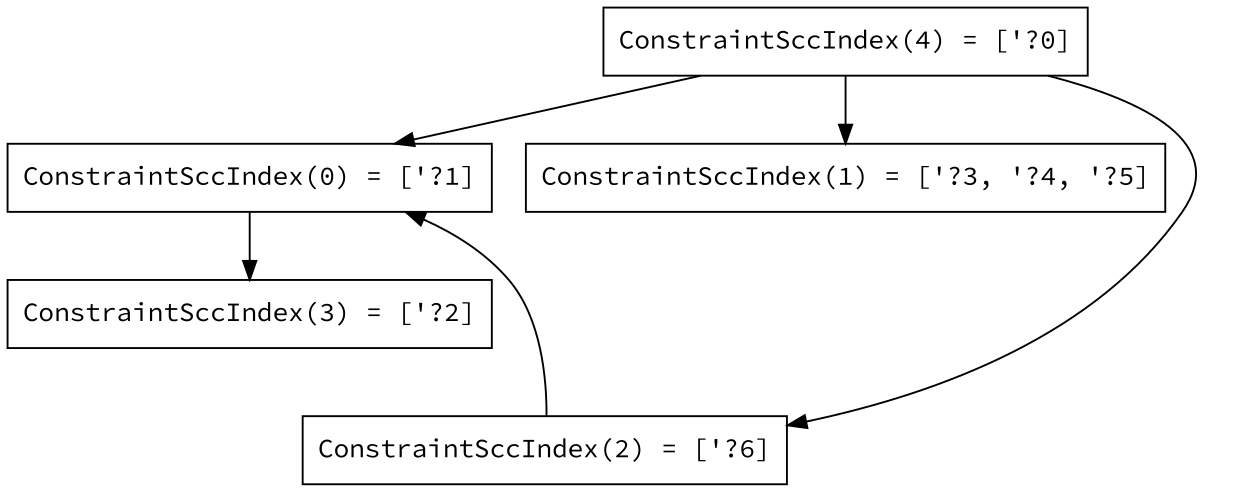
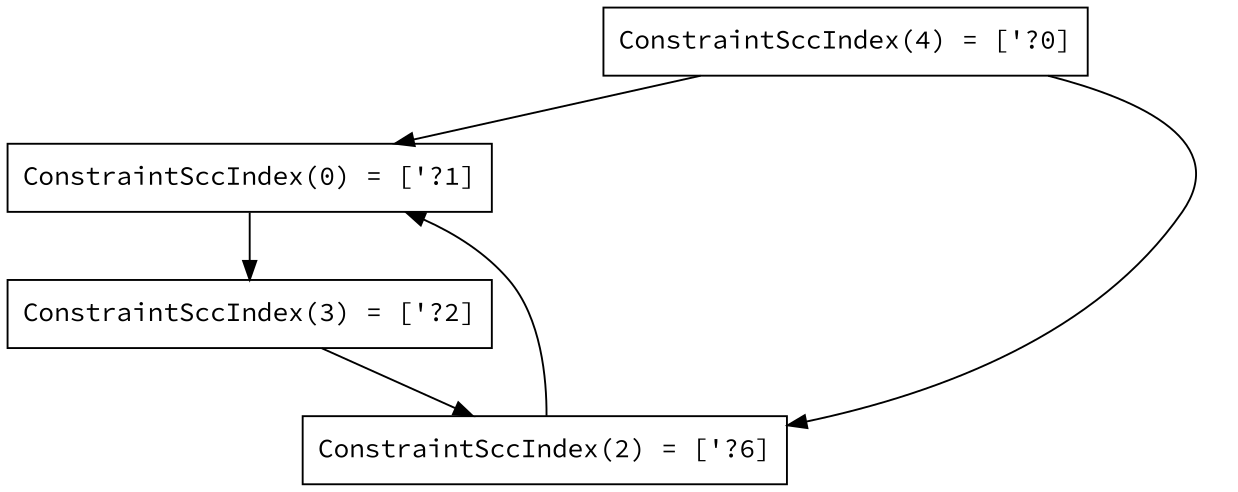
node "ConstraintSccIndex(1) = ['?3, '?4, '?5]": removed
edge "ConstraintSccIndex(3) = ['?2]" -> "ConstraintSccIndex(2) = ['?6]": added
